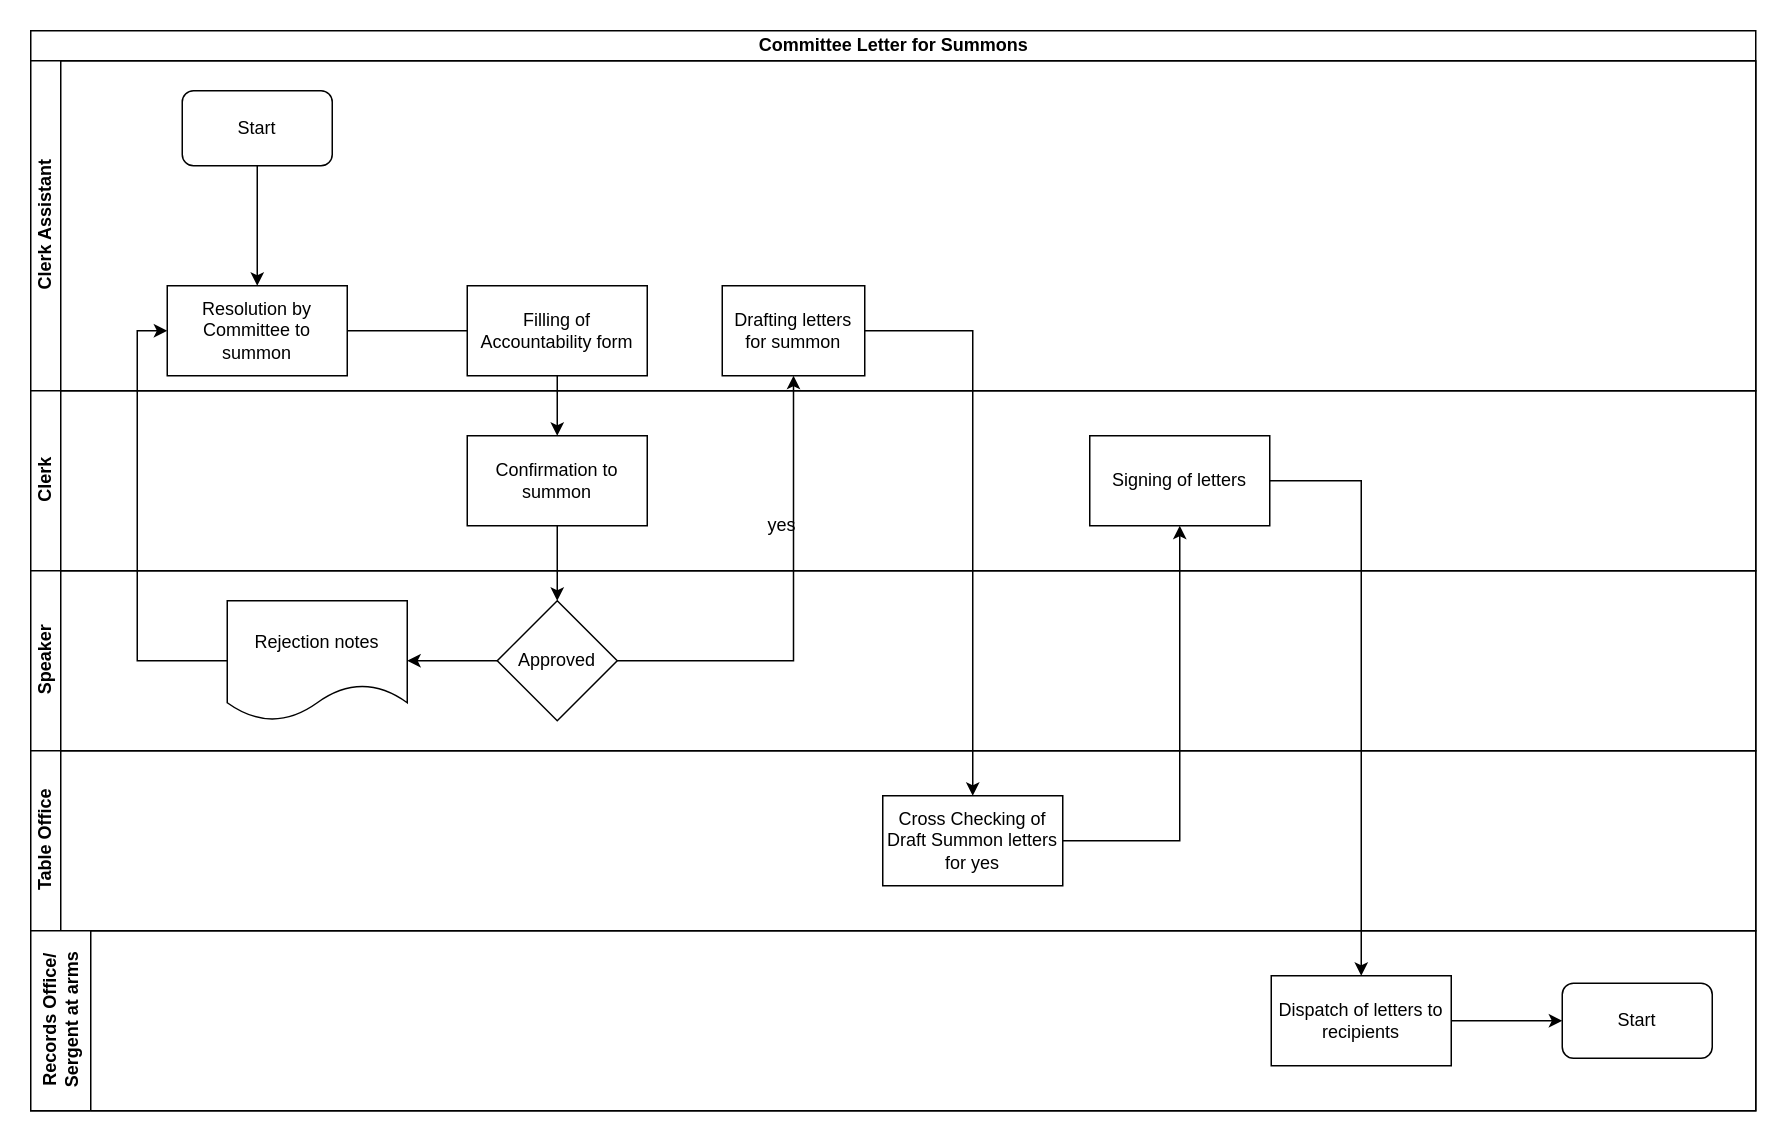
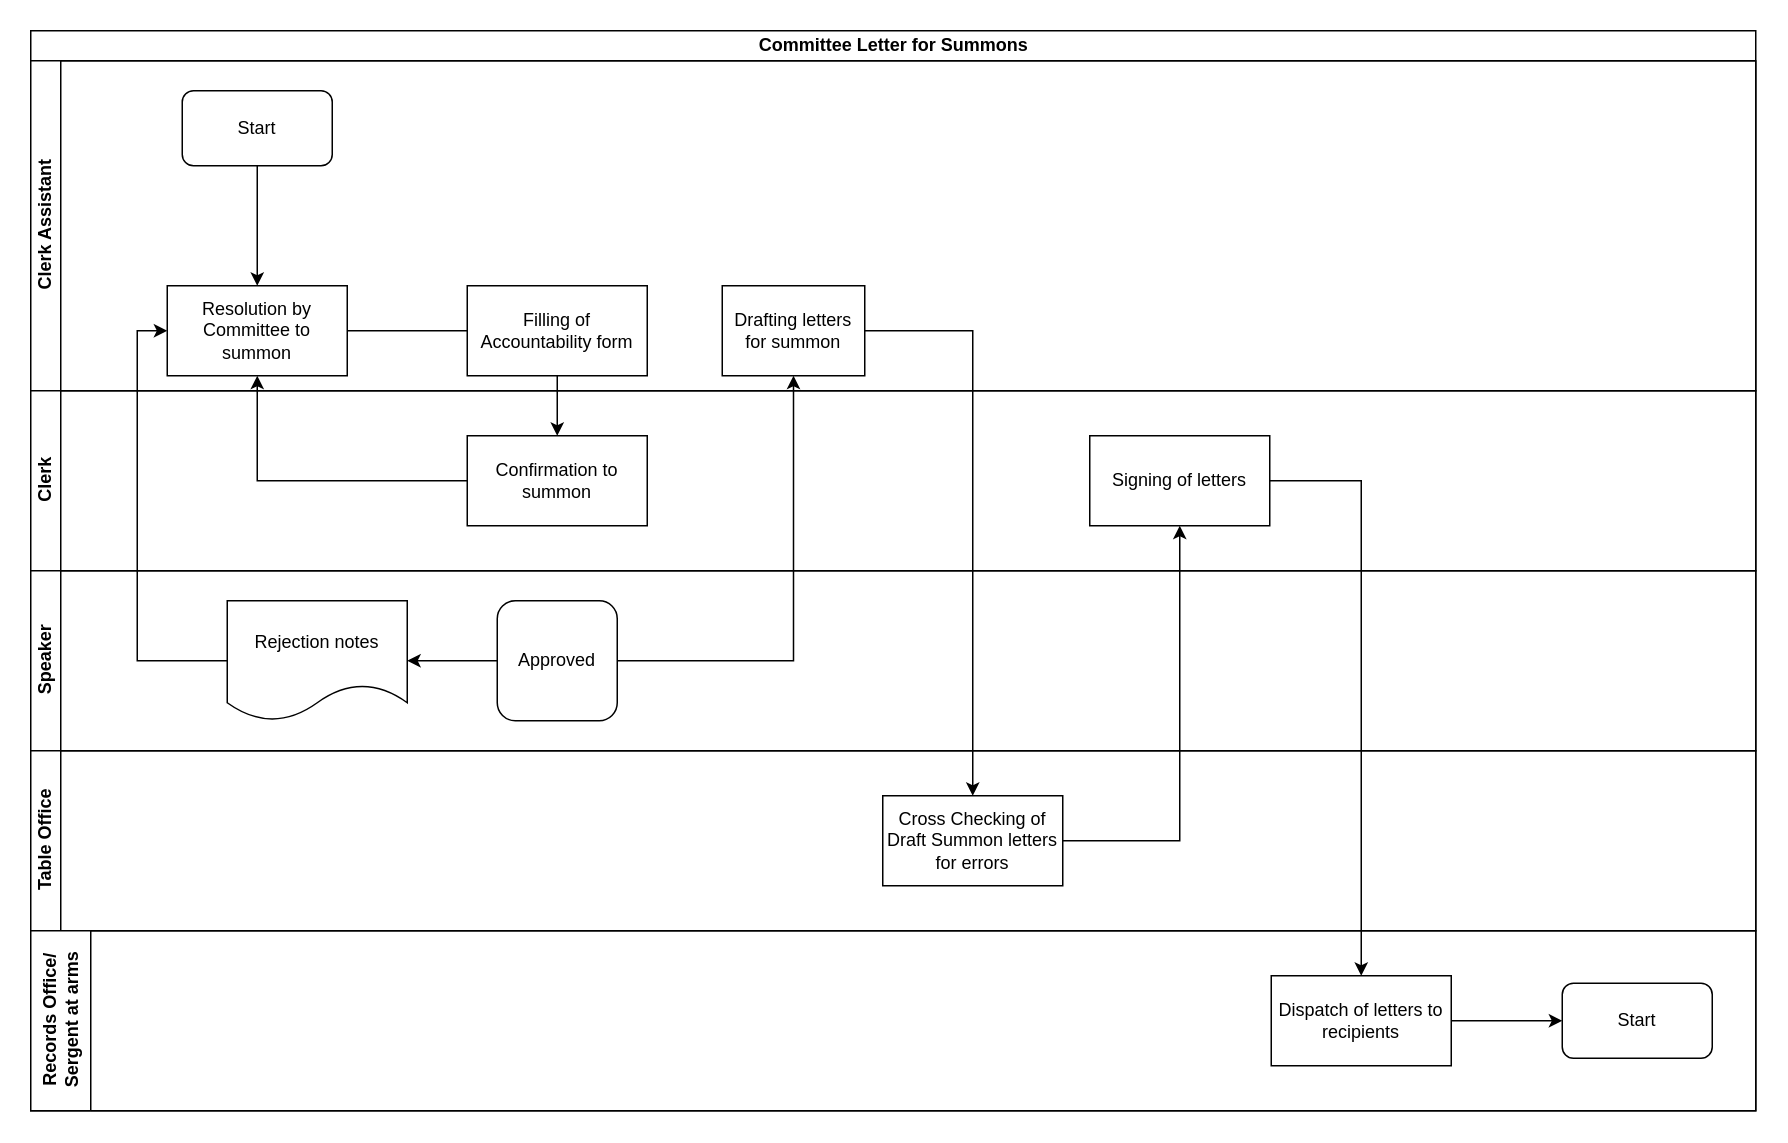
node "yes": removed
edge "Confirmation to summon" -> "Approved": now "Confirmation to summon" -> "Resolution by Committee to summon"
node "Approved": shape diamond -> rounded rectangle
node "Cross Checking of Draft Summon letters for yes": label "Cross Checking of Draft Summon letters for yes" -> "Cross Checking of Draft Summon letters for errors"
